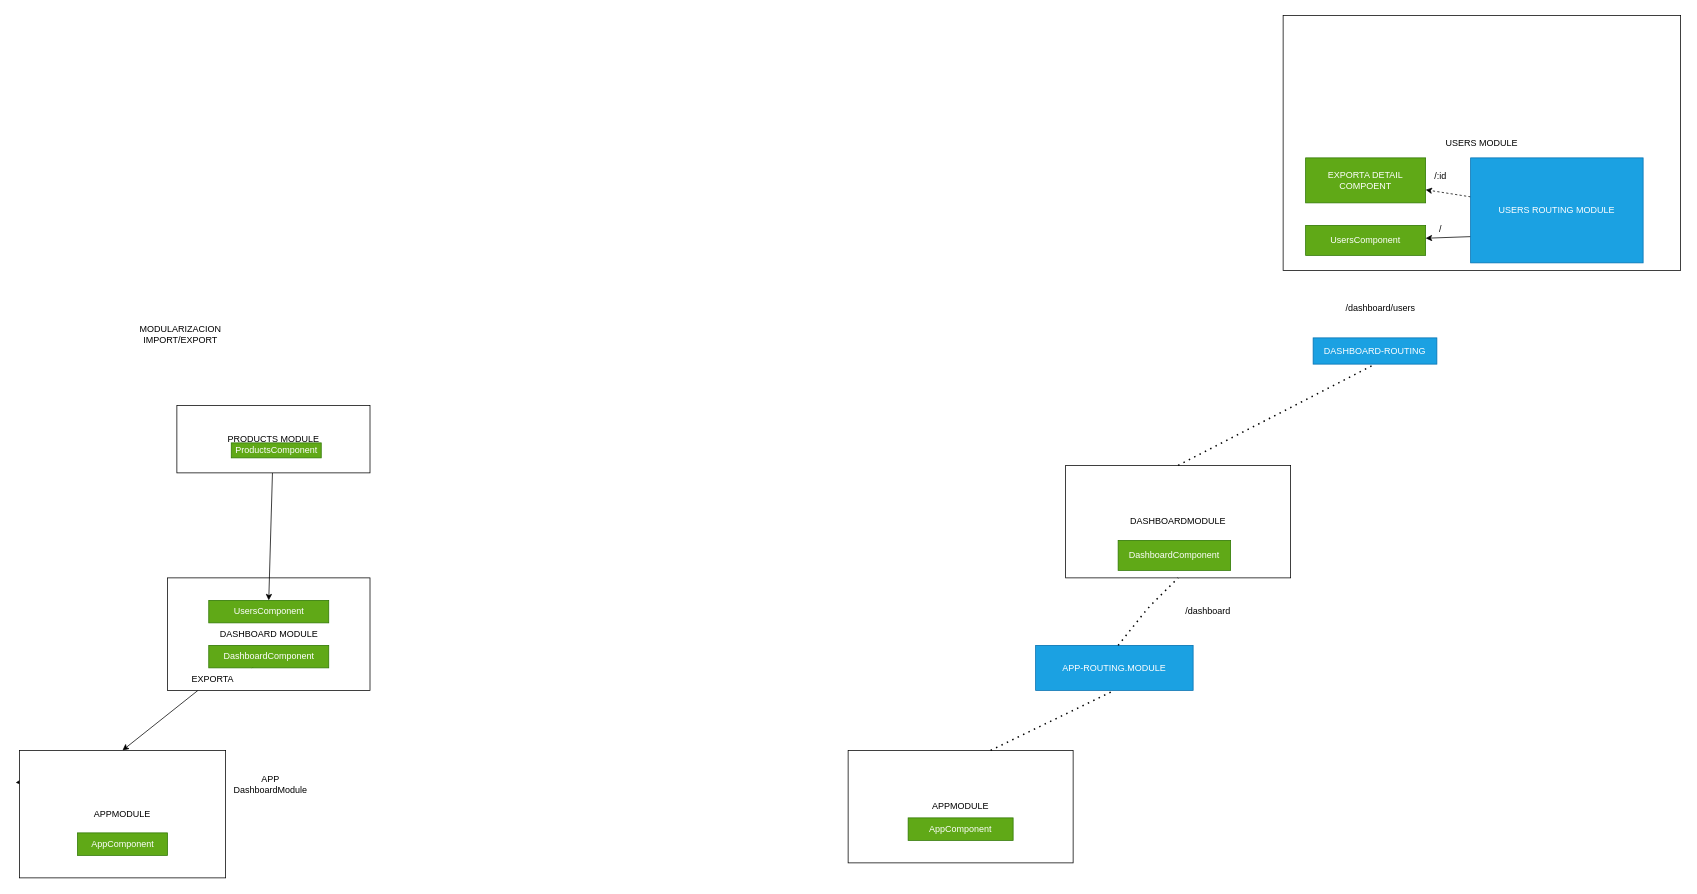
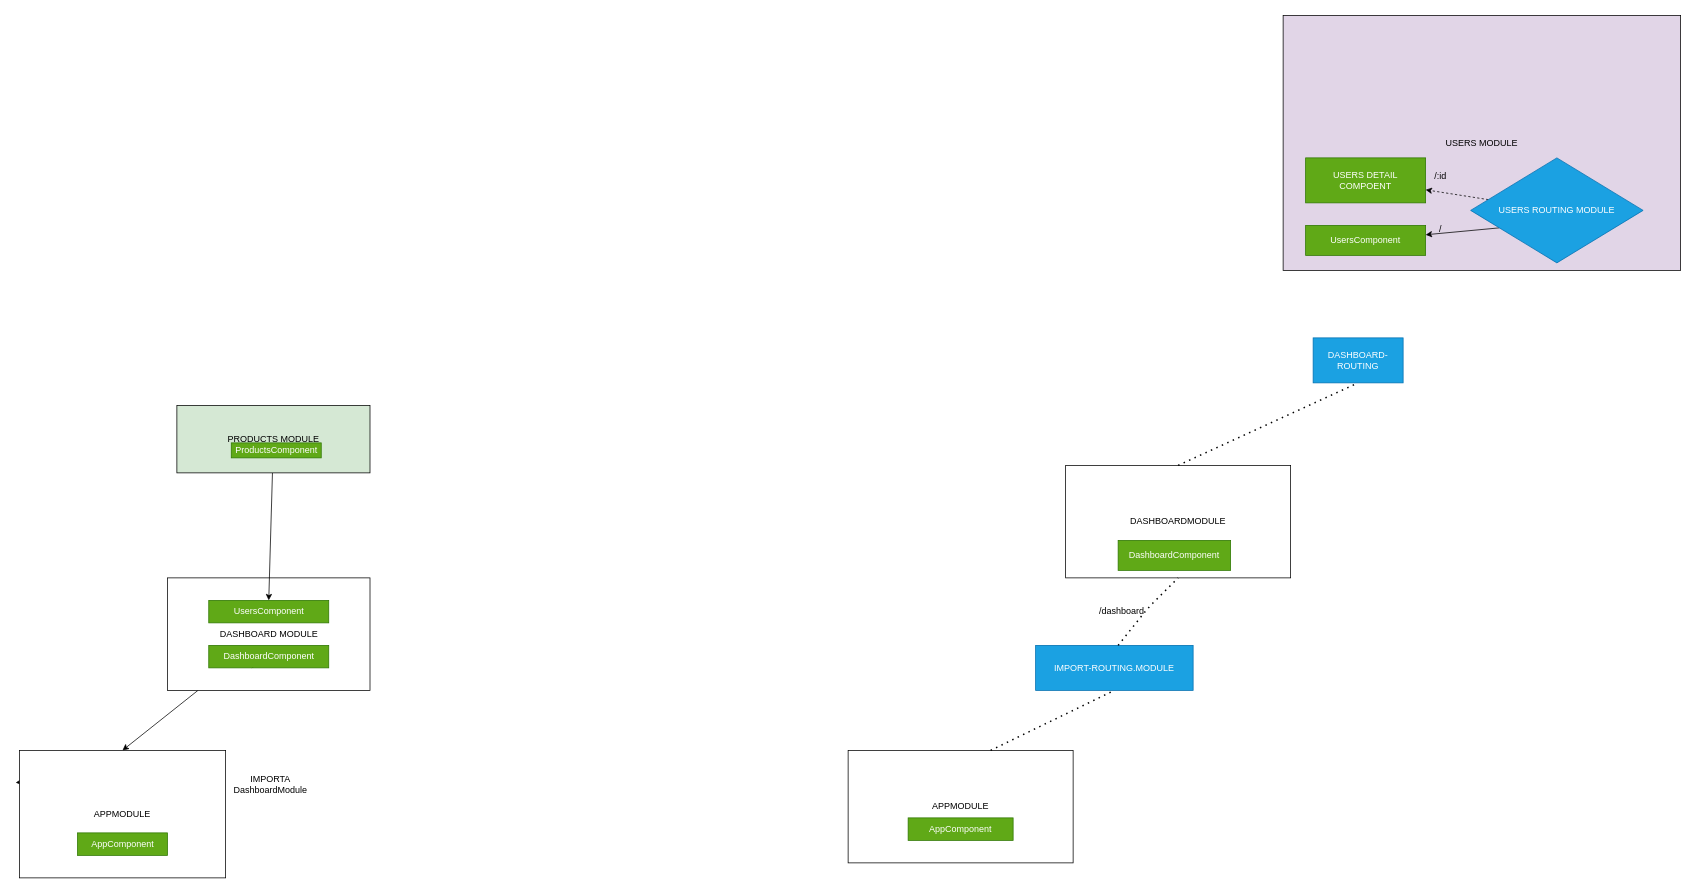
node "USERS MODULE": fillcolor #ffffff -> #e1d5e7
node "EXPORTA DETAIL COMPOENT": label "EXPORTA DETAIL COMPOENT" -> "USERS DETAIL COMPOENT"
node "USERS ROUTING MODULE": shape rectangle -> diamond
node "/dashboard/users": removed
node "MODULARIZACION IMPORT/EXPORT": removed
node "DASHBOARD-ROUTING": size 124x26 -> 90x45
node "PRODUCTS MODULE": fillcolor #ffffff -> #d5e8d4
node "/dashboard": moved (1208, 612) -> (1122, 612)
node "APP-ROUTING.MODULE": label "APP-ROUTING.MODULE" -> "IMPORT-ROUTING.MODULE"
node "EXPORTA": removed
node "APP DashboardModule": label "APP DashboardModule" -> "IMPORTA DashboardModule"
